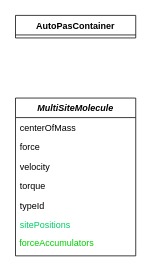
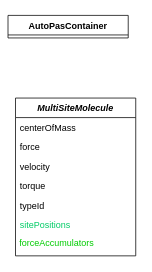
node "AutoPasContainer": moved (75, 27) -> (68, 27)
